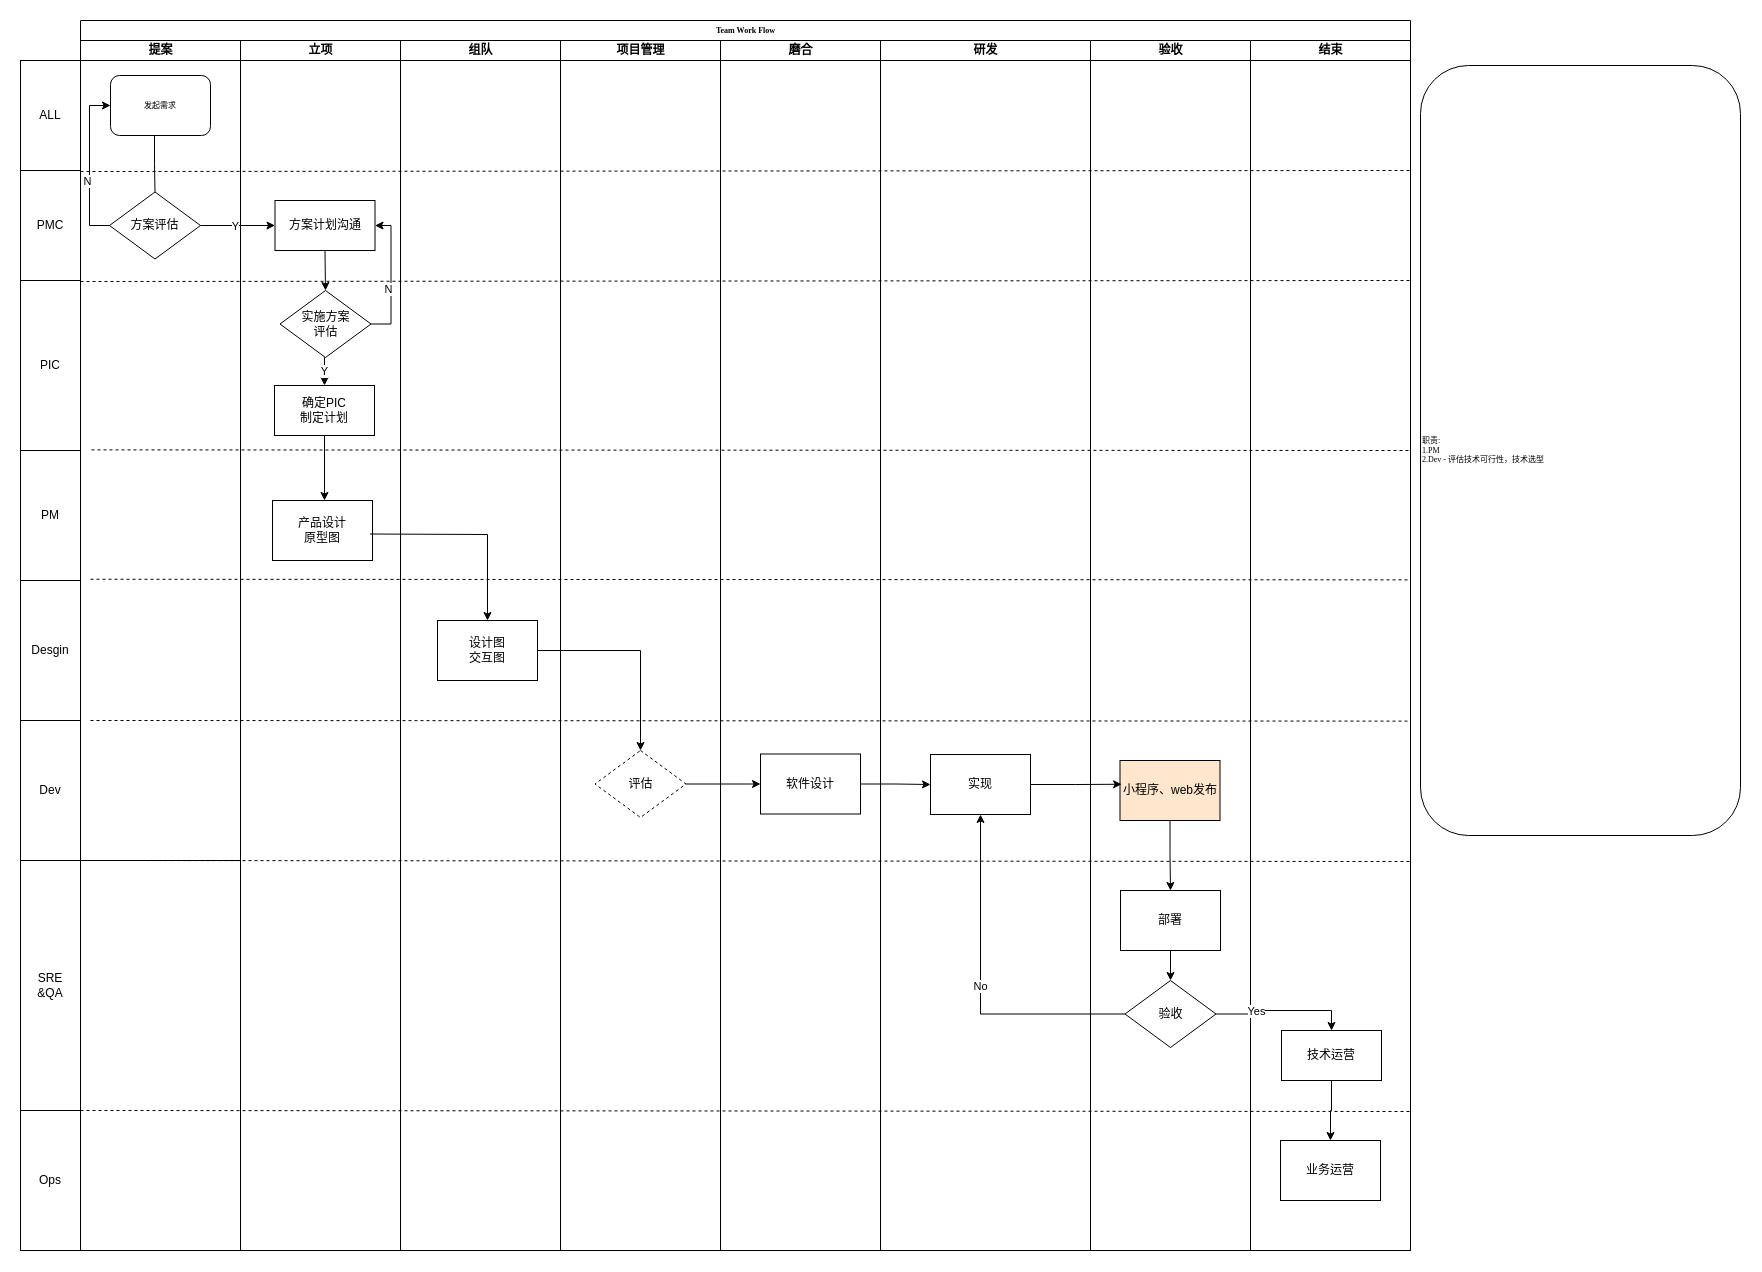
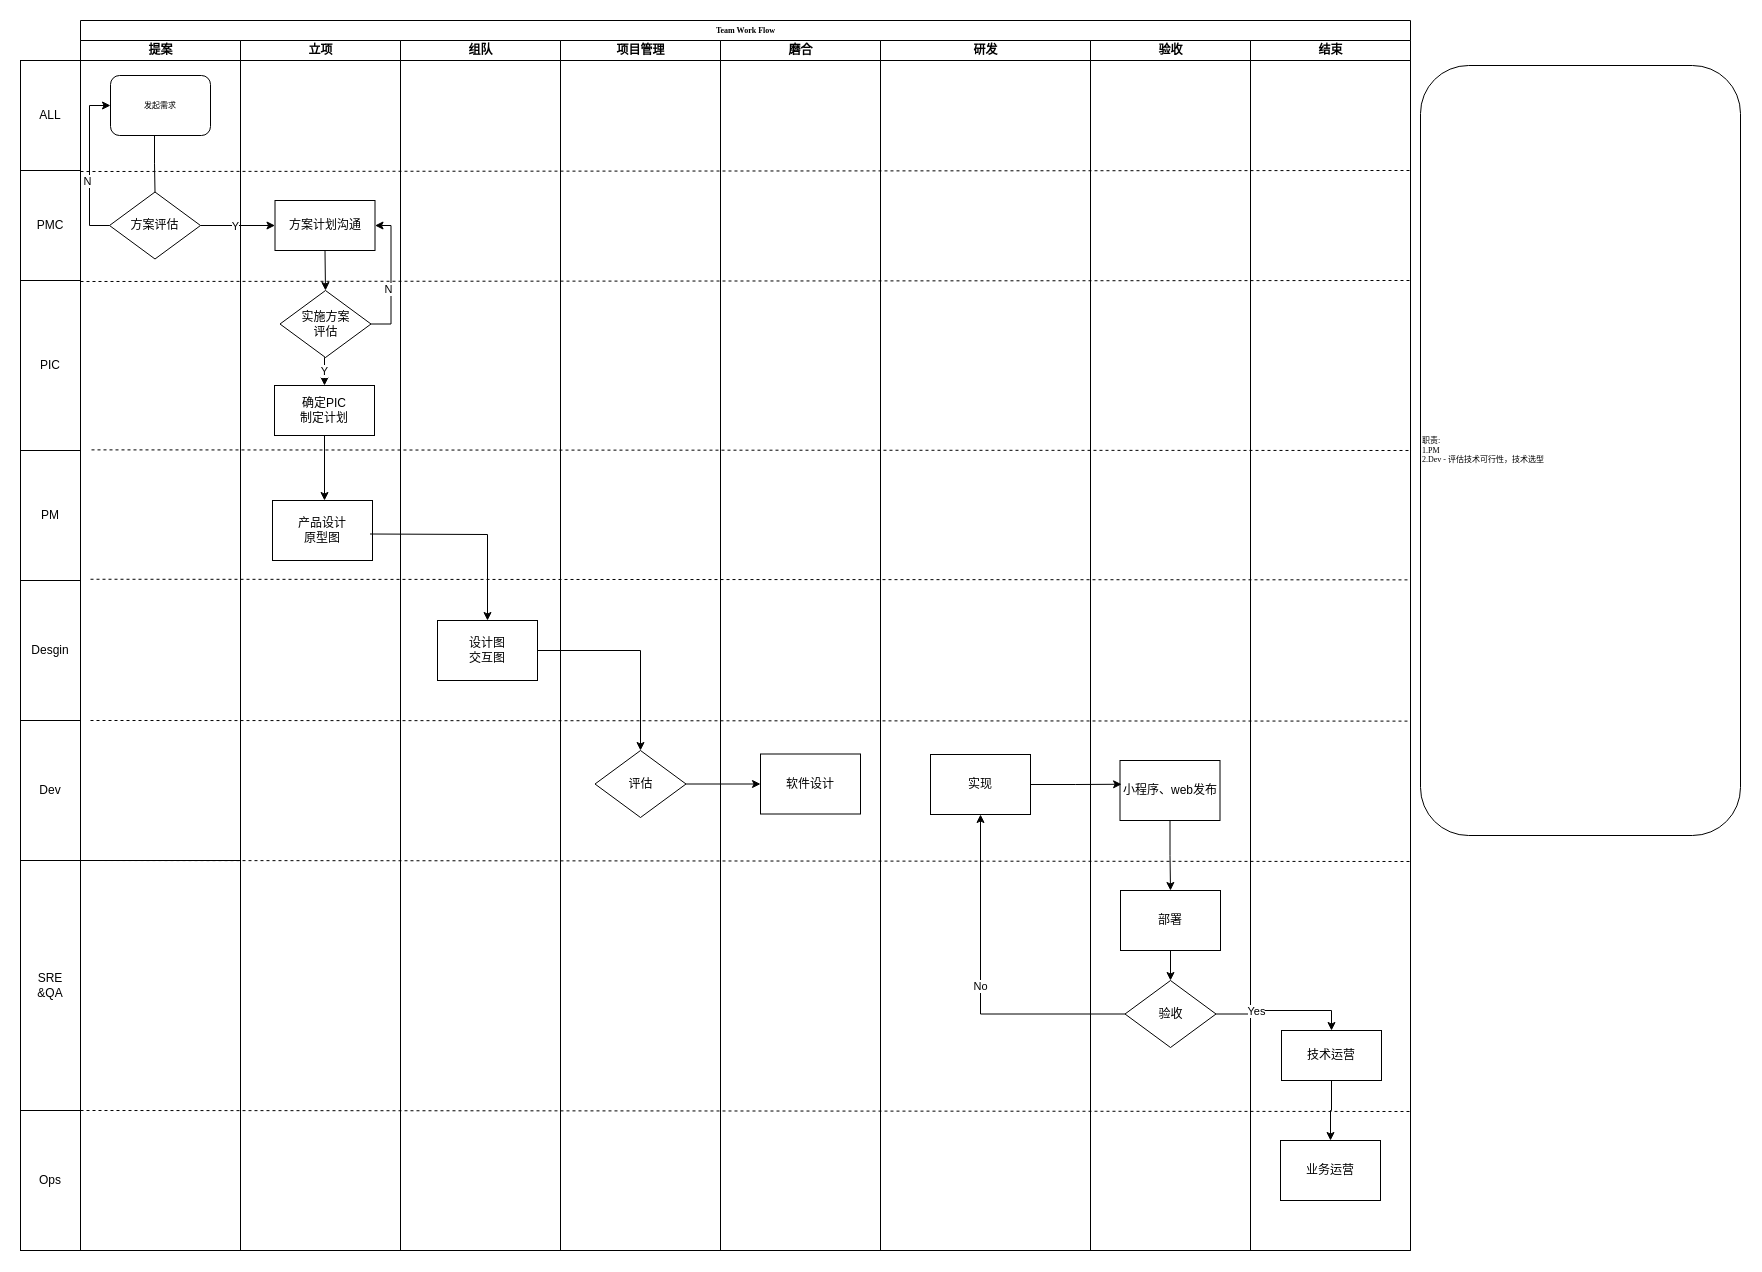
node "评估": style dashed -> solid
edge "软件设计" -> "实现": removed
node "小程序、web发布": fillcolor #ffe6cc -> #ffffff
